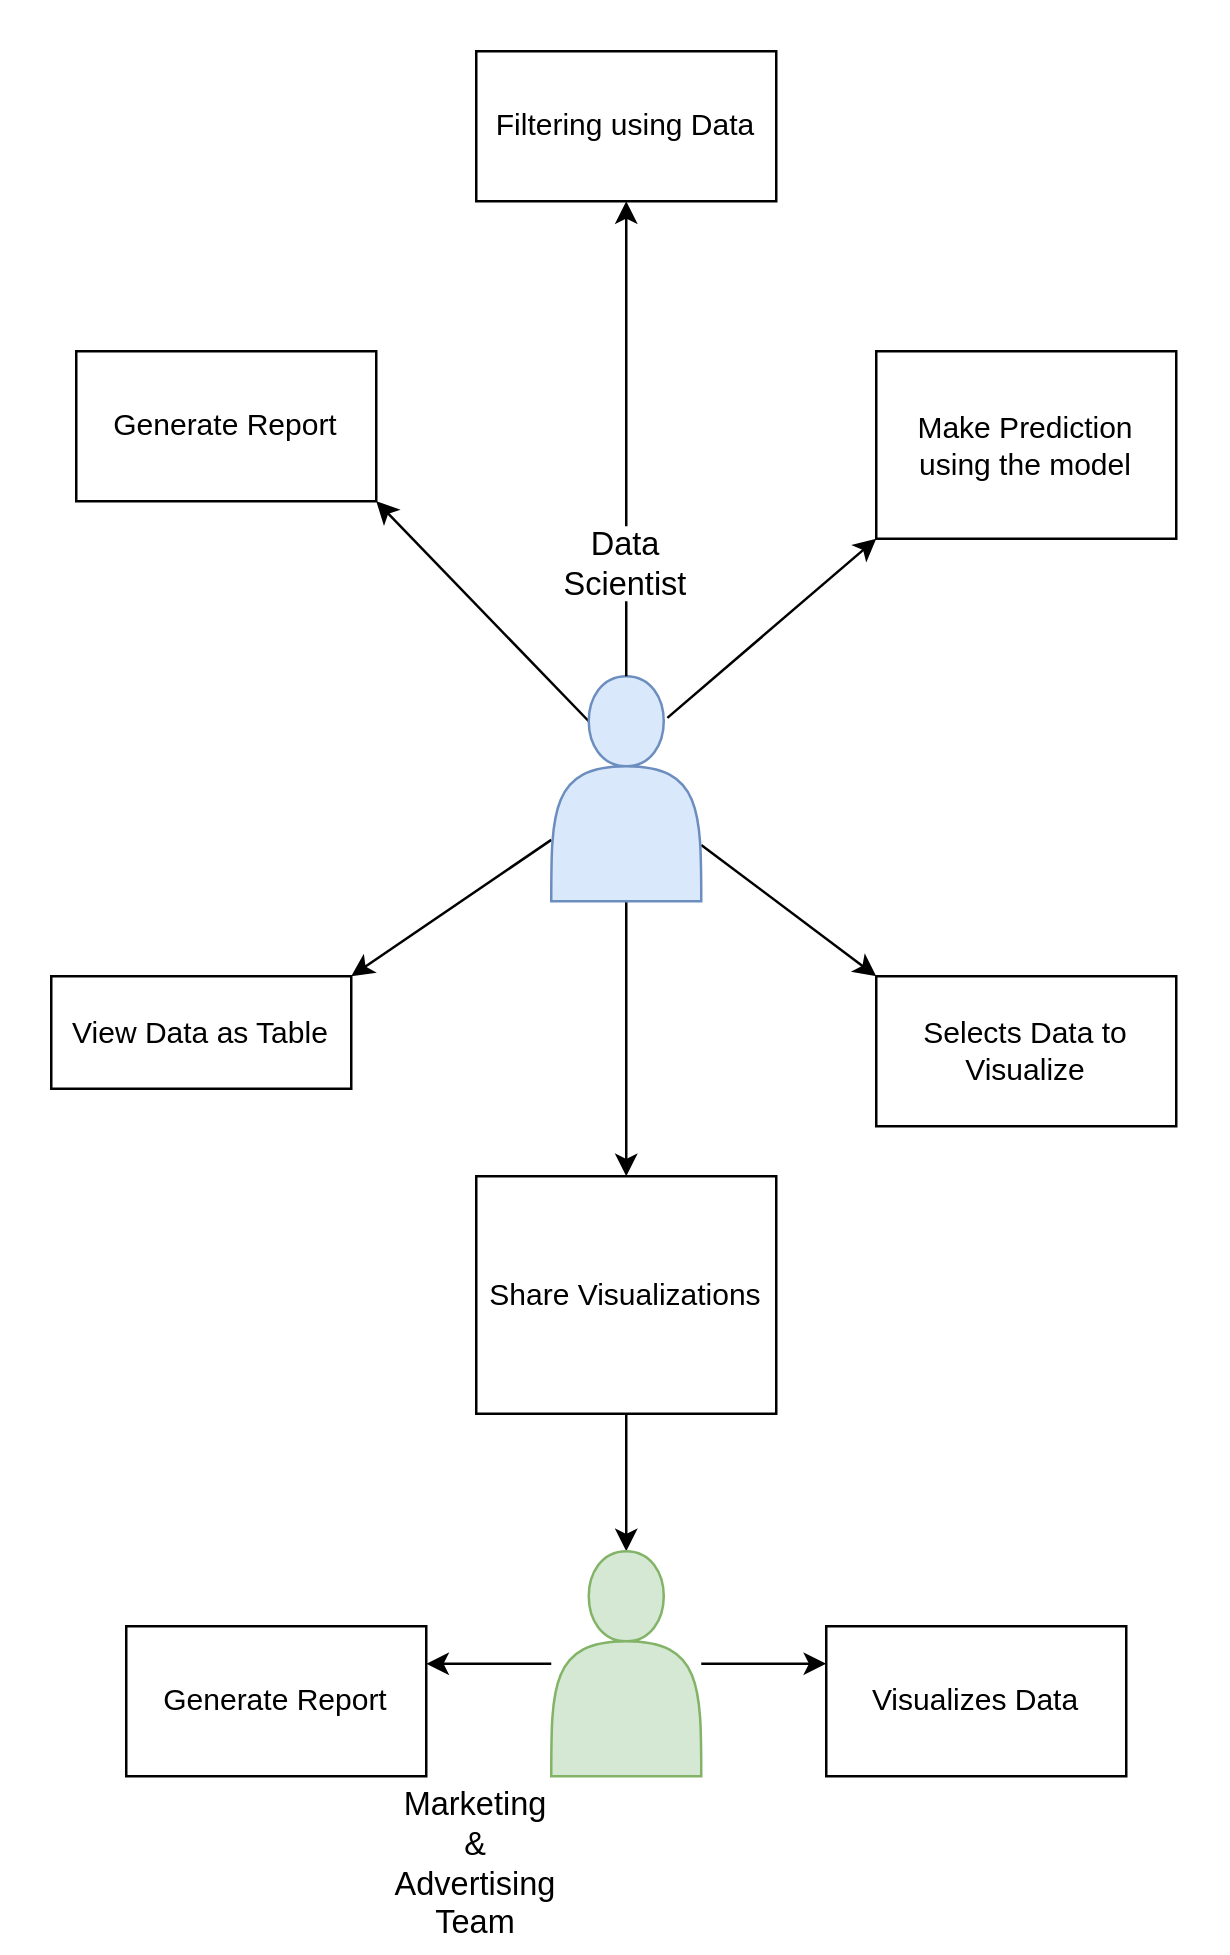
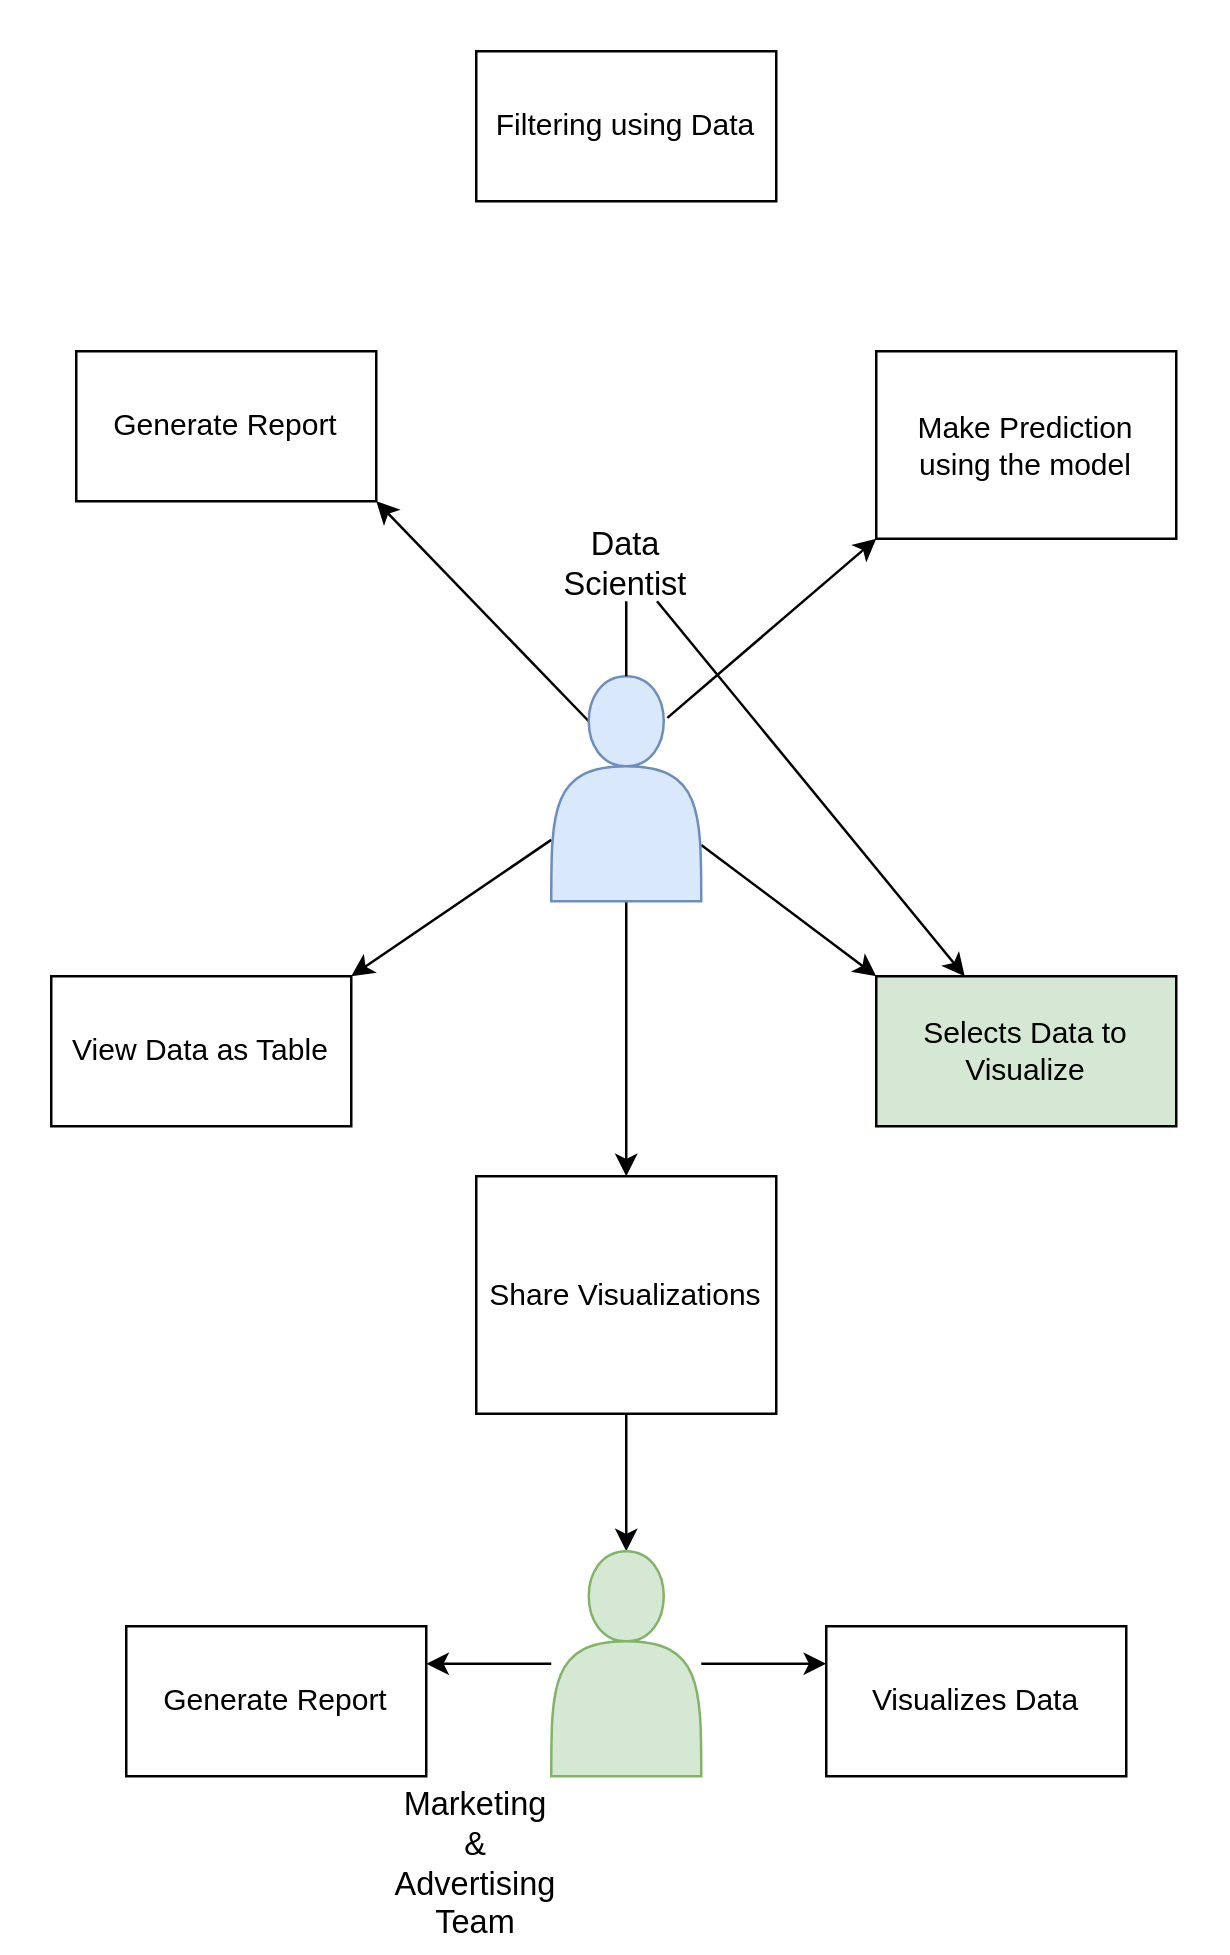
edge "Data Scientist" -> "Filtering using Data": now "Data Scientist" -> "Selects Data to Visualize"
node "View Data as Table": size 300x113 -> 300x150
node "Selects Data to Visualize": fillcolor #ffffff -> #d5e8d4
